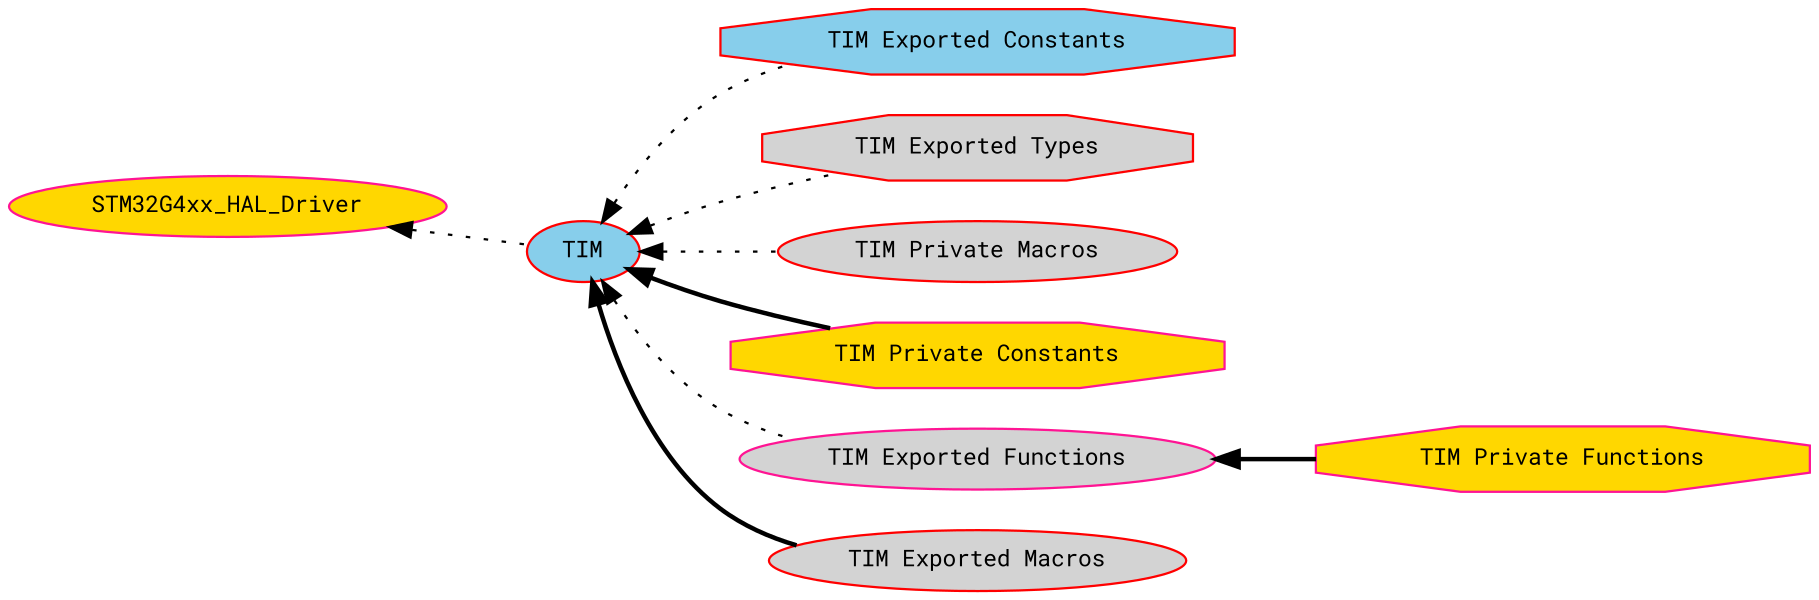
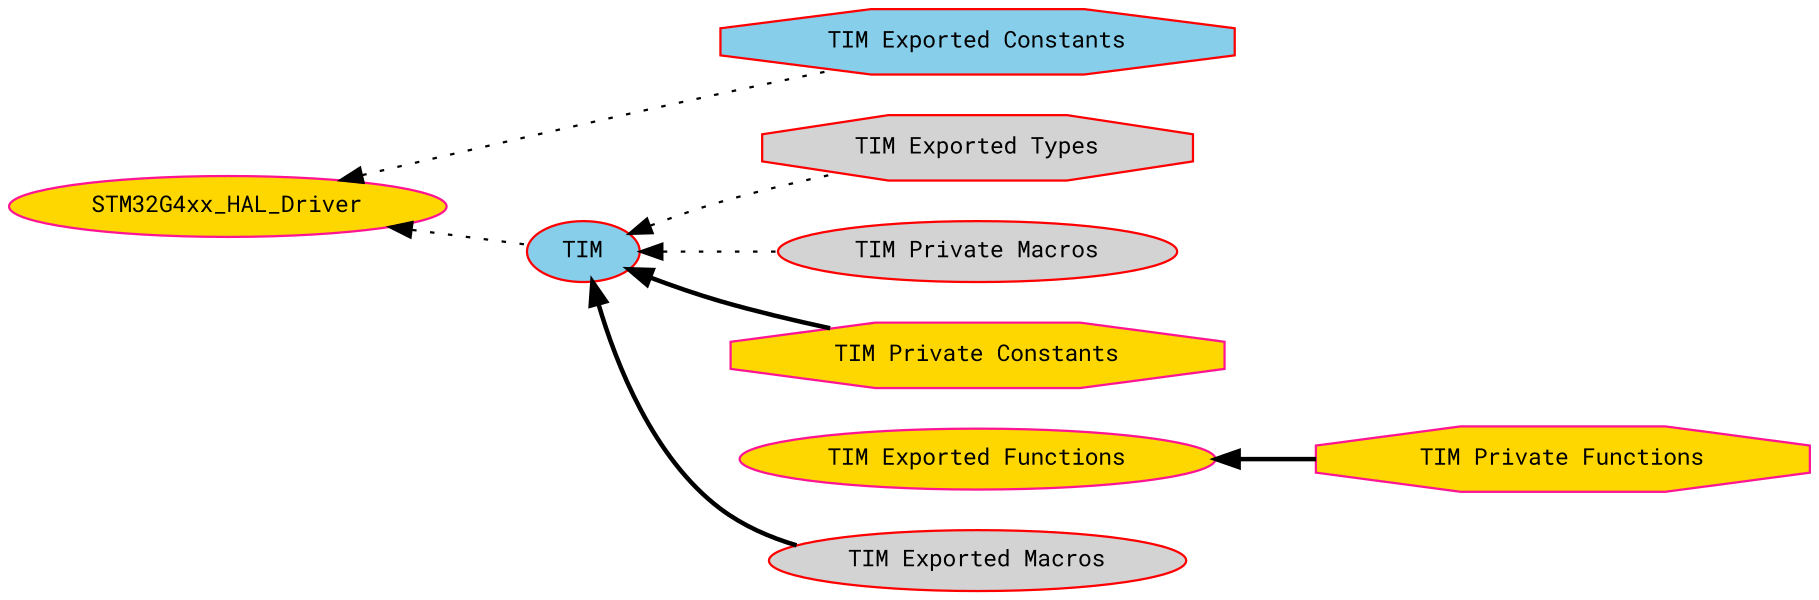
edge "TIM Exported Constants" -> "TIM": now "TIM Exported Constants" -> "STM32G4xx_HAL_Driver"
edge "TIM Exported Functions" -> "TIM": removed
node "TIM Exported Functions": fillcolor lightgrey -> gold
